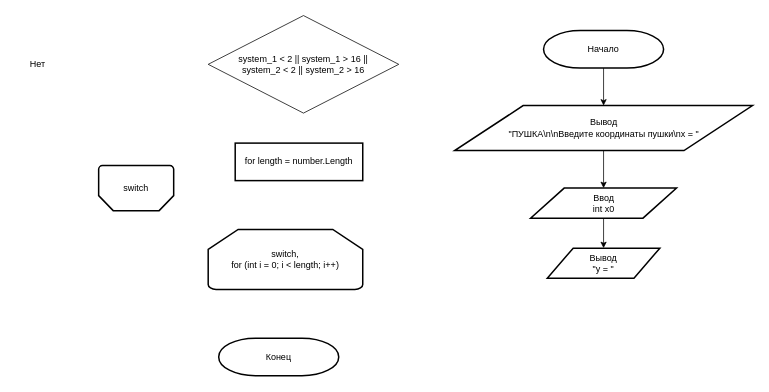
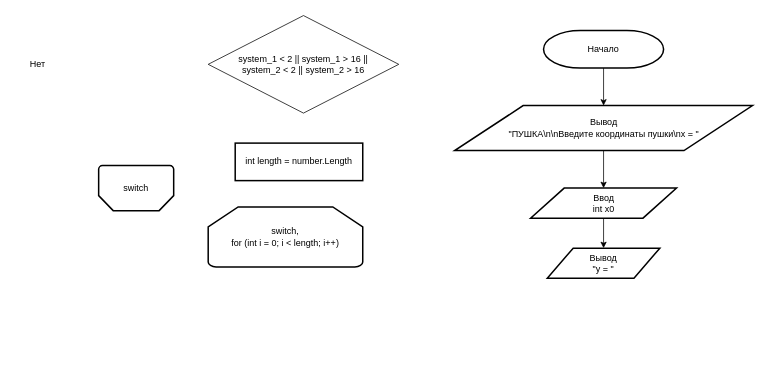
node "for length = number.Length": label "for length = number.Length" -> "int length = number.Length"
node "switch, for (int i = 0; i < length; i++)": moved (285, 259) -> (285, 237)
node "Конец": removed
